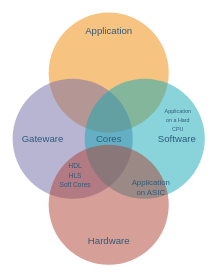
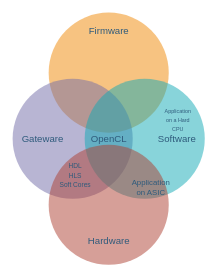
node "Application": label "Application" -> "Firmware"
node "Cores": label "Cores" -> "OpenCL"
